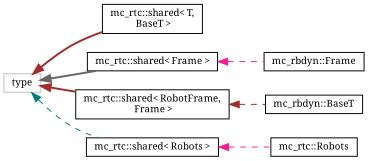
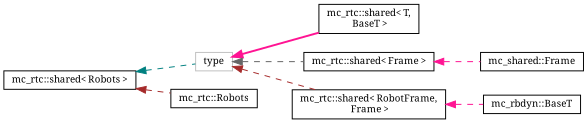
edge "mc_rtc::shared< T, BaseT >" -> "type": color brown -> deeppink
node "mc_rbdyn::Frame": label "mc_rbdyn::Frame" -> "mc_shared::Frame"
edge "mc_rtc::shared< Frame >" -> "type": style bold -> dashed
edge "mc_rtc::shared< RobotFrame, Frame >" -> "type": style bold -> dashed
edge "mc_rbdyn::BaseT" -> "mc_rtc::shared< RobotFrame, Frame >": color brown -> deeppink
edge "mc_rtc::shared< Robots >" -> "type": reversed
edge "mc_rtc::Robots" -> "mc_rtc::shared< Robots >": color deeppink -> brown
